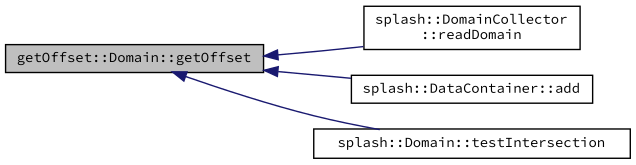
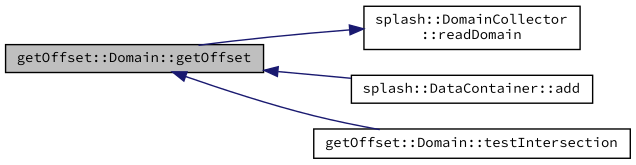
edge "splash::DomainCollector ::readDomain" -> "getOffset::Domain::getOffset": reversed
node "splash::Domain::testIntersection": label "splash::Domain::testIntersection" -> "getOffset::Domain::testIntersection"
